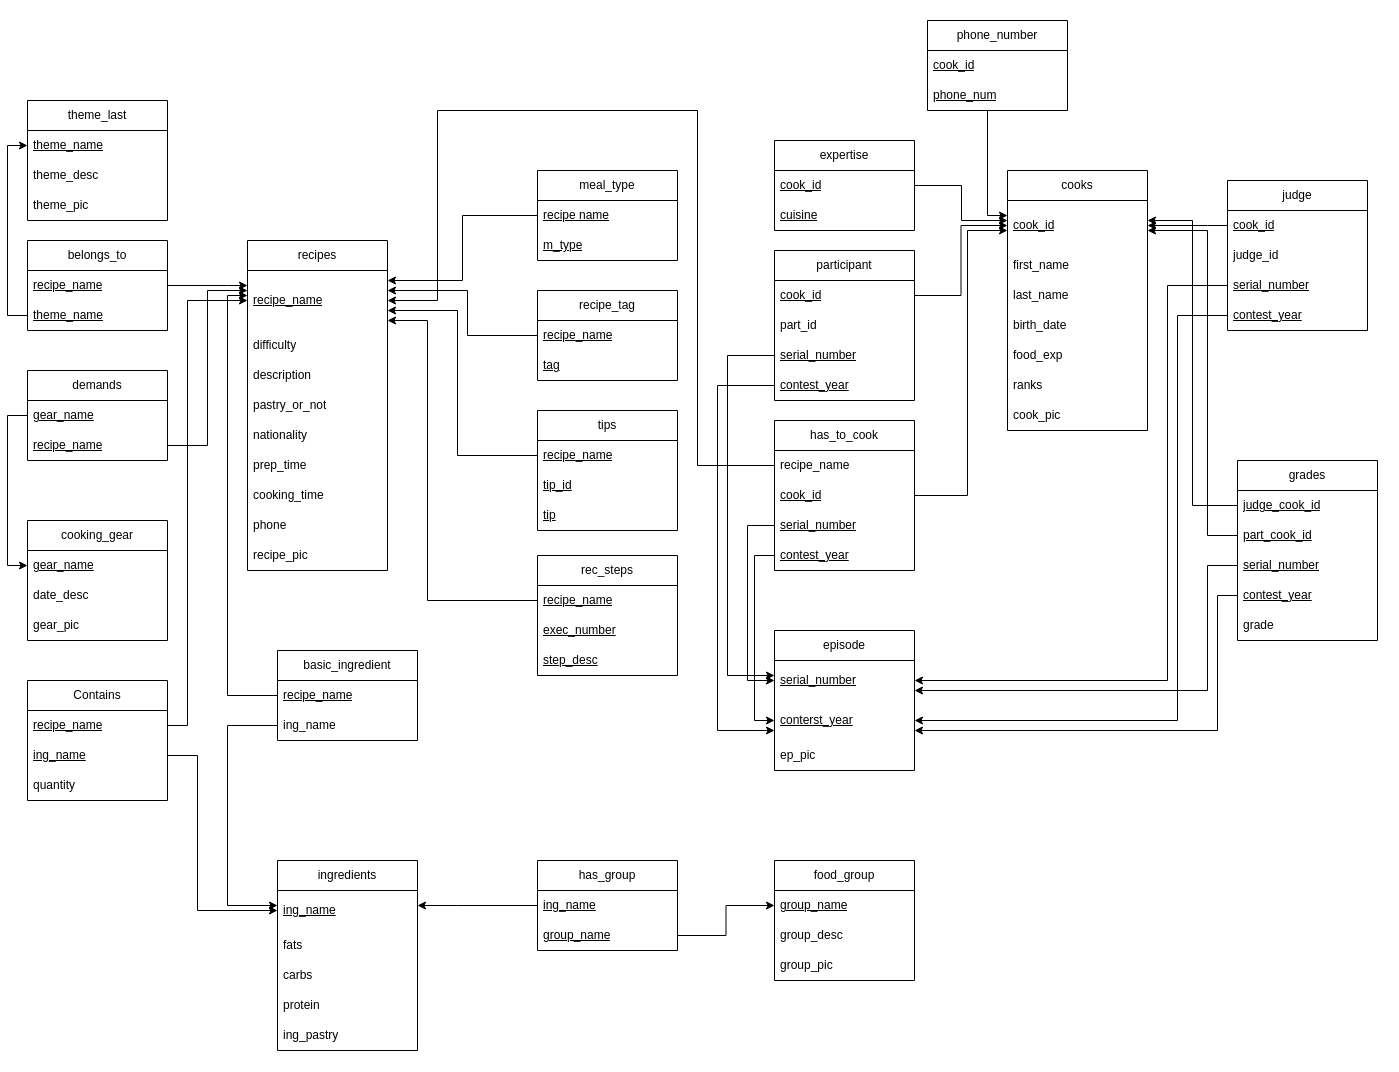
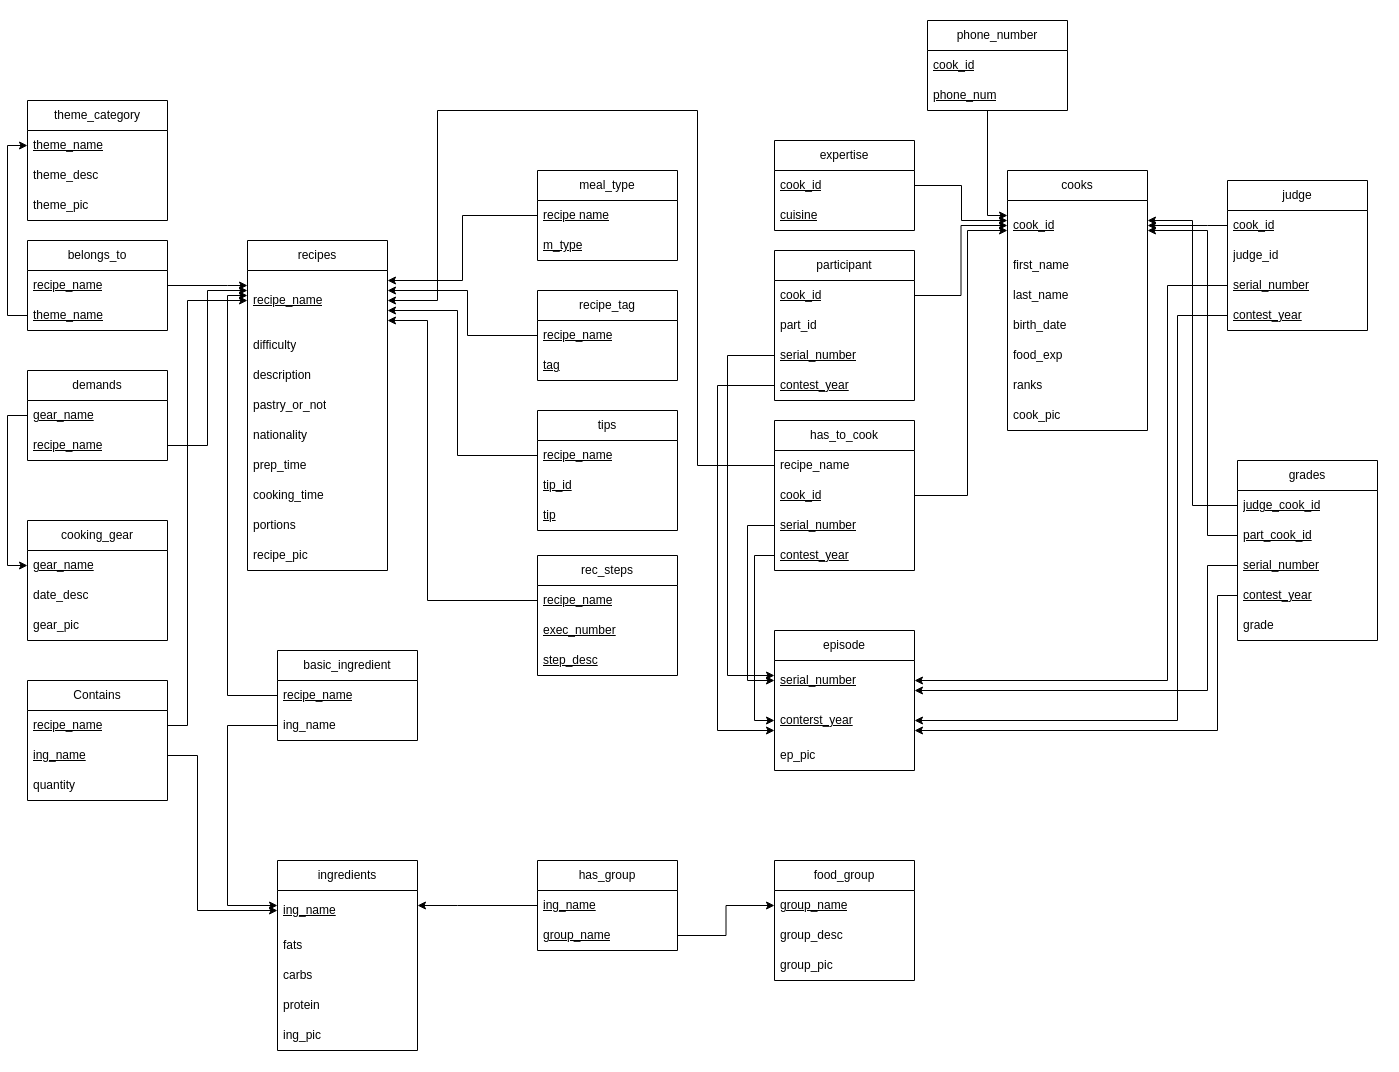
node "theme_last": label "theme_last" -> "theme_category"
node "phone": label "phone" -> "portions"
node "ing_pastry": label "ing_pastry" -> "ing_pic"
